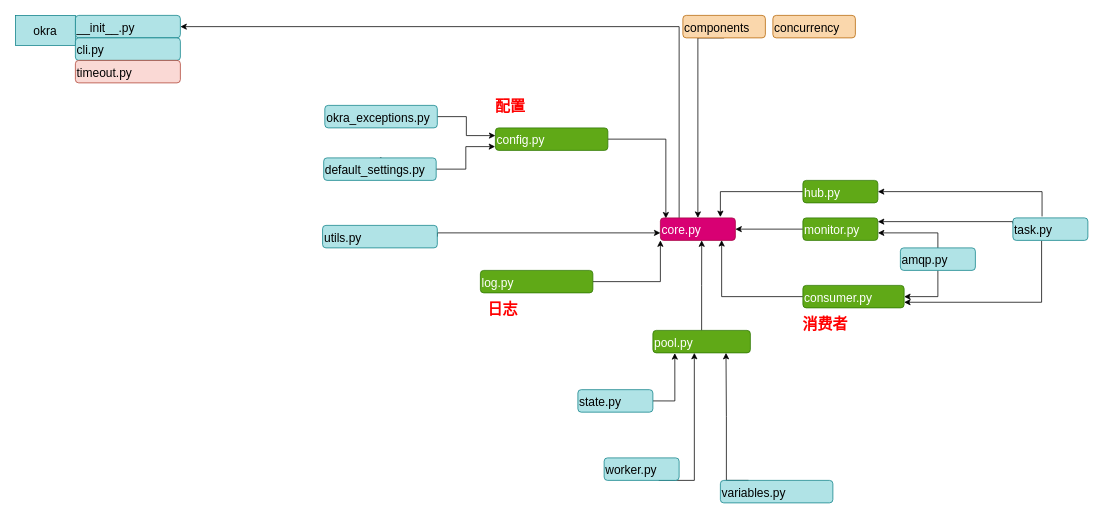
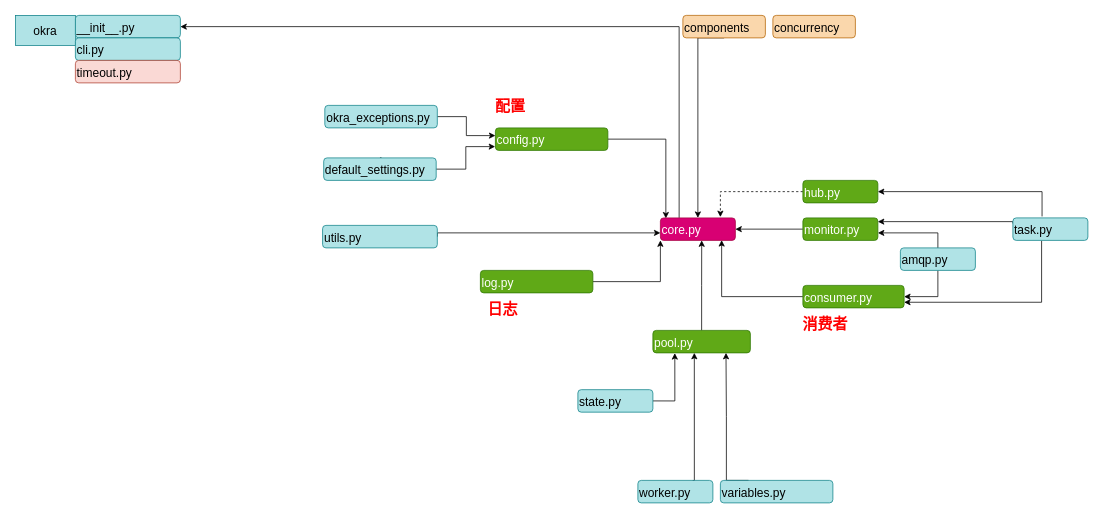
edge "hub.py" -> "core.py": style solid -> dashed
node "worker.py": moved (642, 469) -> (675, 492)
